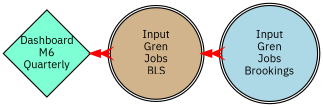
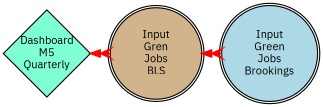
node "Dashboard M6 Quarterly": label "Dashboard M6 Quarterly" -> "Dashboard M5 Quarterly"
node "Input Gren Jobs Brookings": label "Input Gren Jobs Brookings" -> "Input Green Jobs Brookings"
